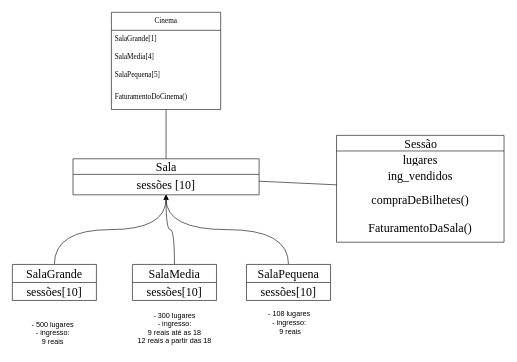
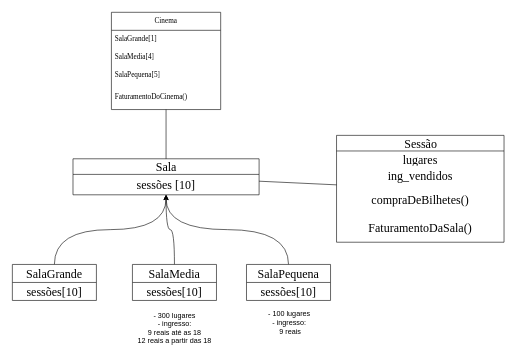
node "- 108 lugares - ingresso: 9 reais": label "- 108 lugares - ingresso: 9 reais" -> "- 100 lugares - ingresso: 9 reais"
node "- 500 lugares - ingresso: 9 reais": removed
